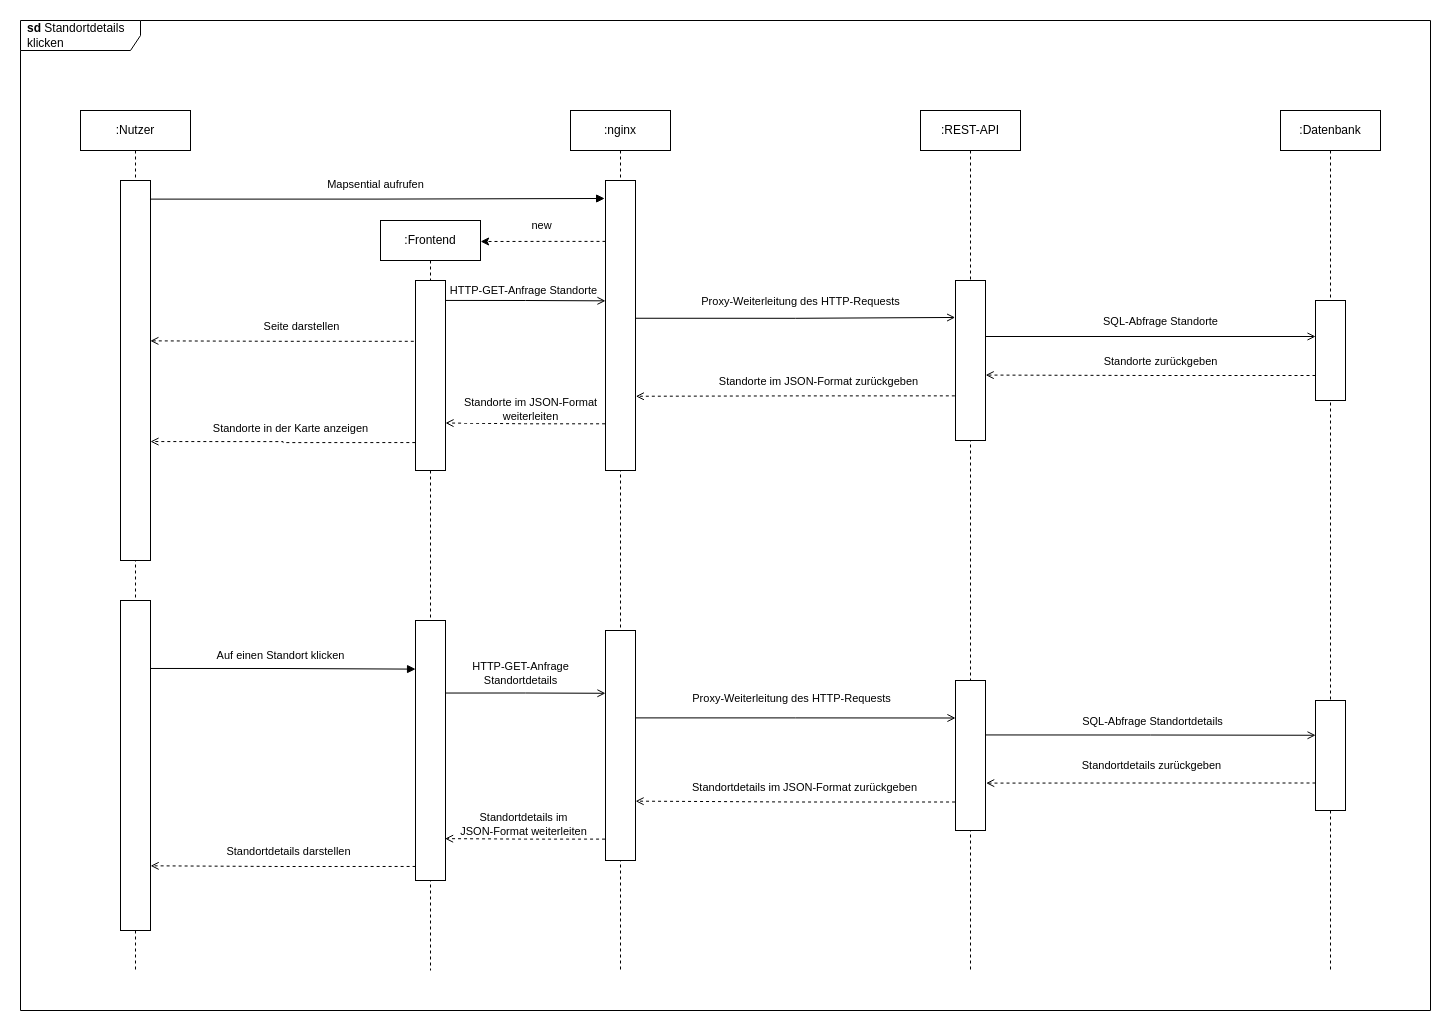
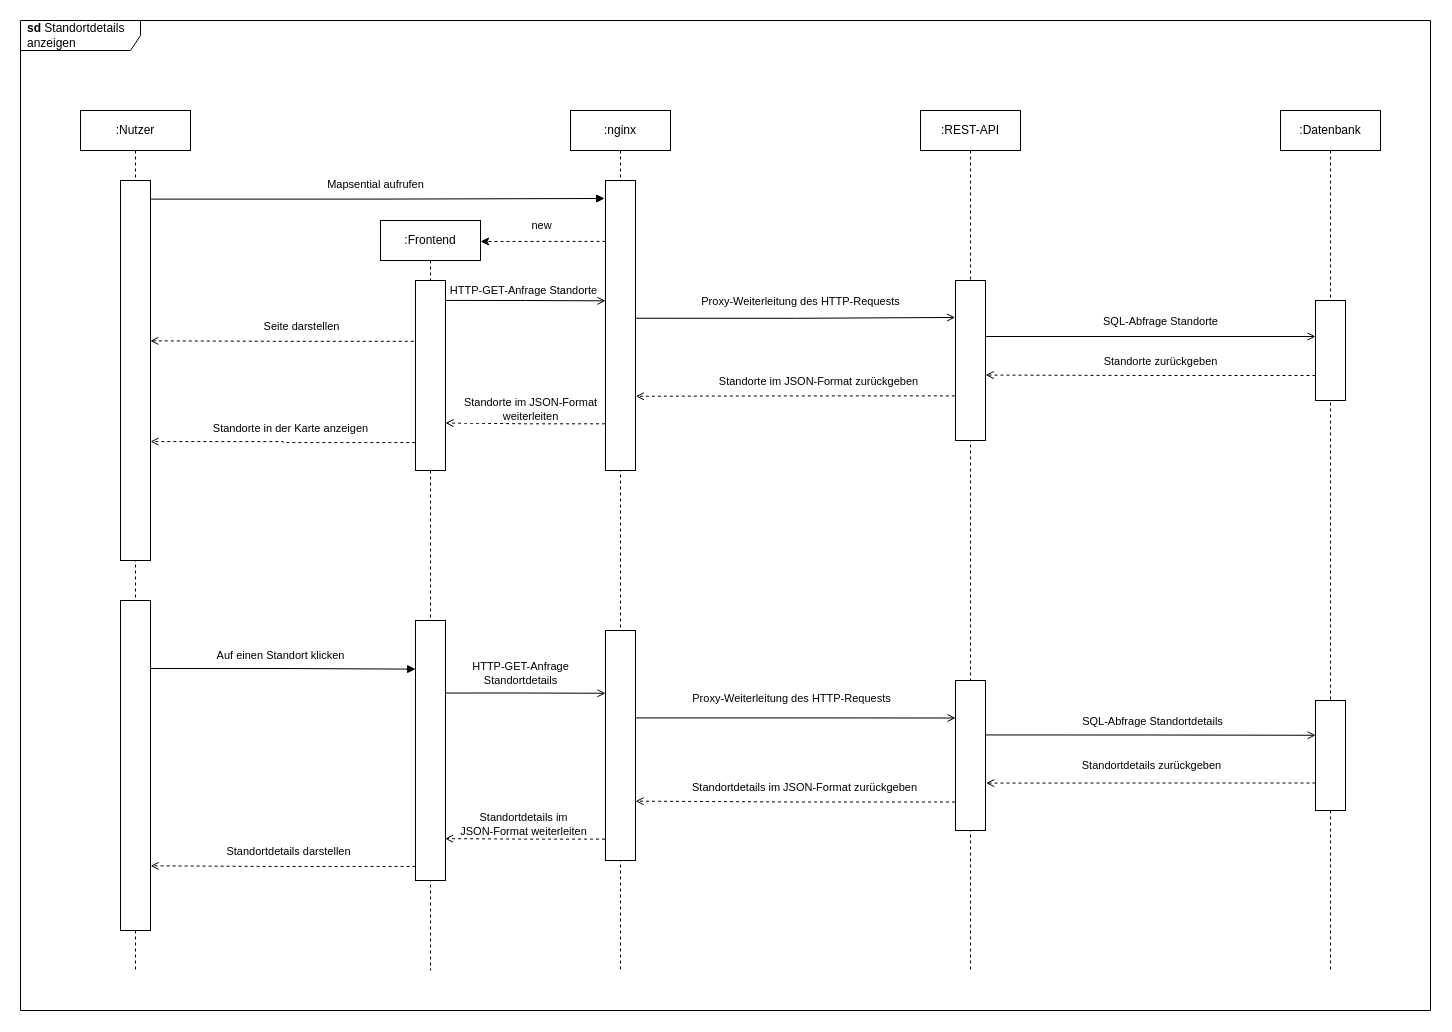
node "sd Standortdetails klicken": label "sd Standortdetails klicken" -> "sd Standortdetails anzeigen"
